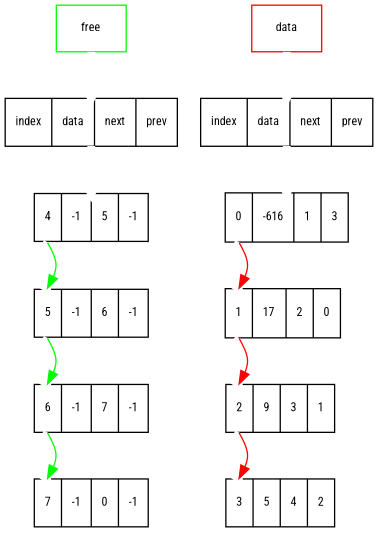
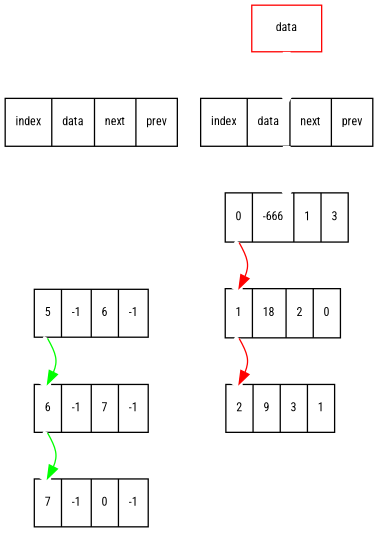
node "free": removed
node "4": removed
node "0": text "-616" -> "-666"
node "1": text "17" -> "18"
node "3": removed
